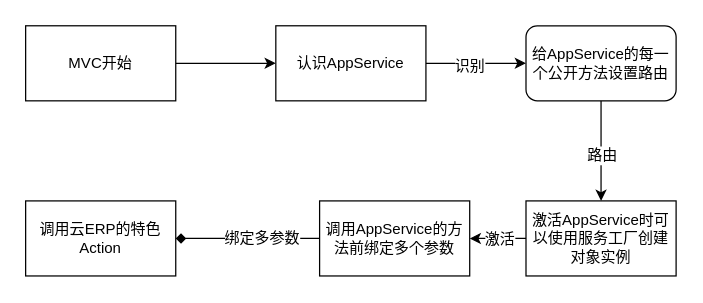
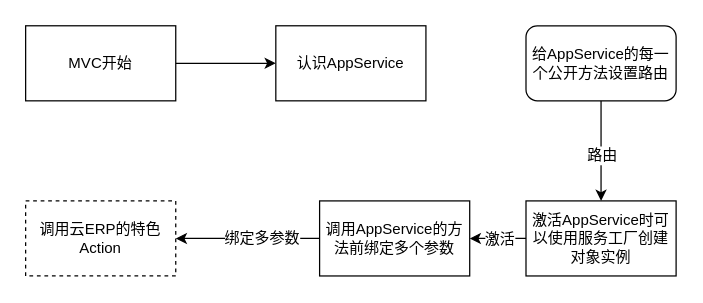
edge "认识AppService" -> "给AppService的每一个公开方法设置路由": removed, label "识别"
node "调用云ERP的特色Action": style solid -> dashed
edge "调用AppService的方法前绑定多个参数" -> "调用云ERP的特色Action": arrowhead diamond -> classic
